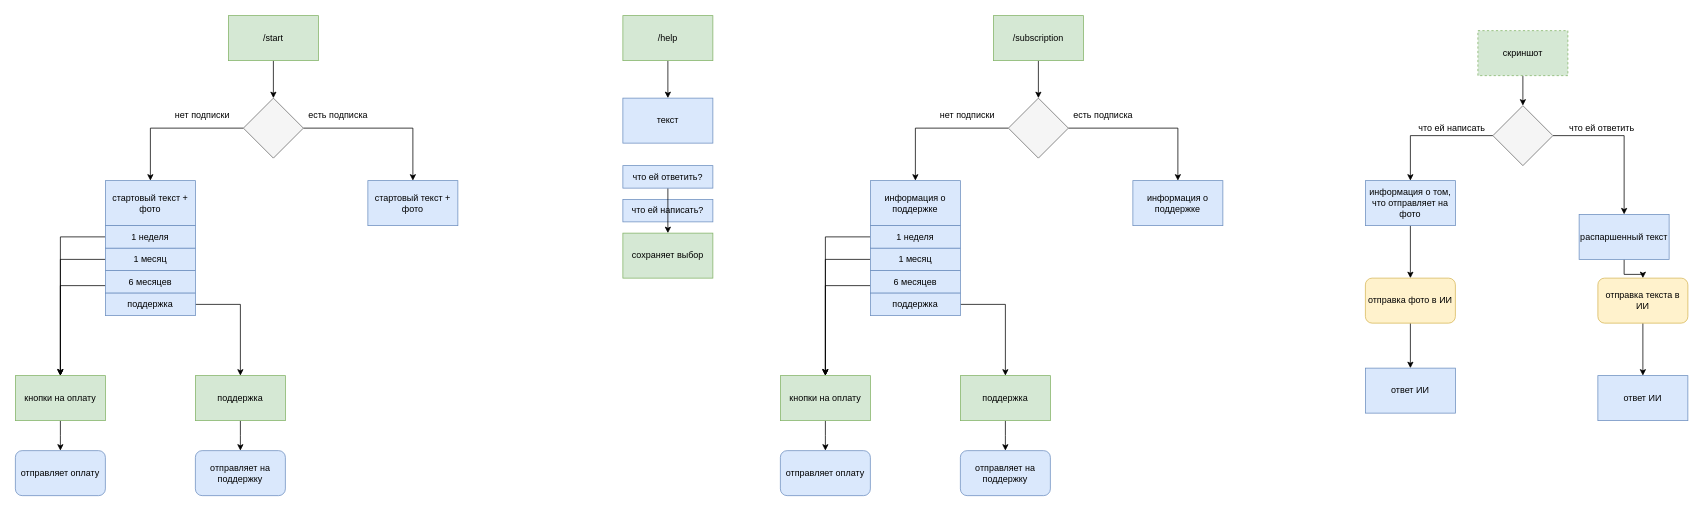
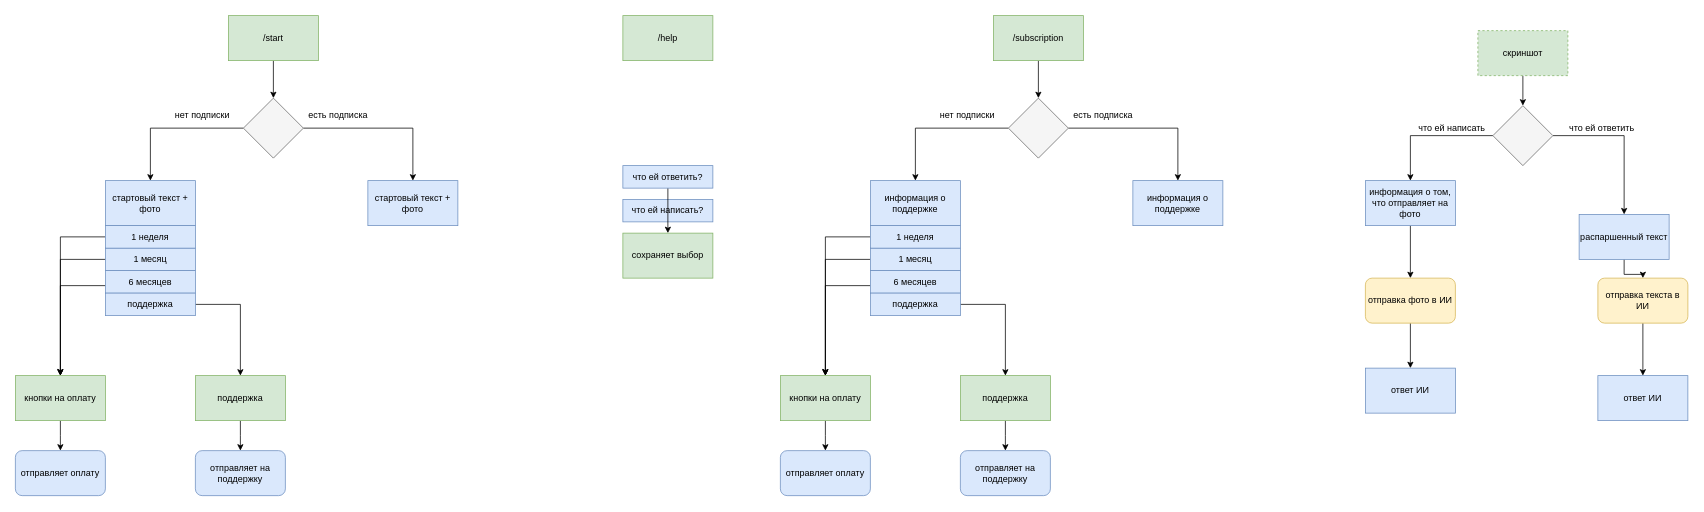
edge "/help" -> "текст": removed
node "текст": removed
